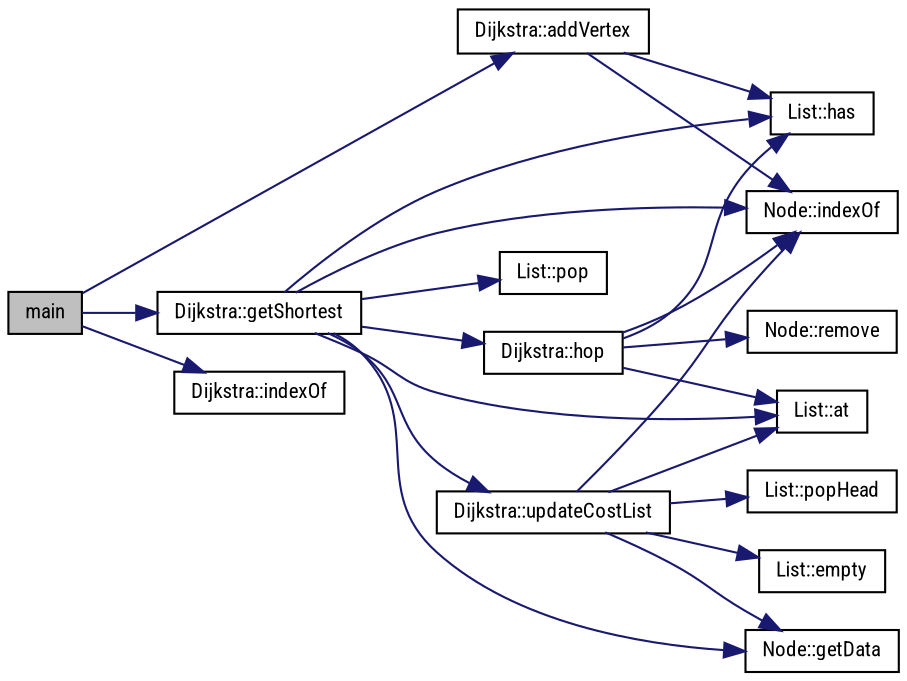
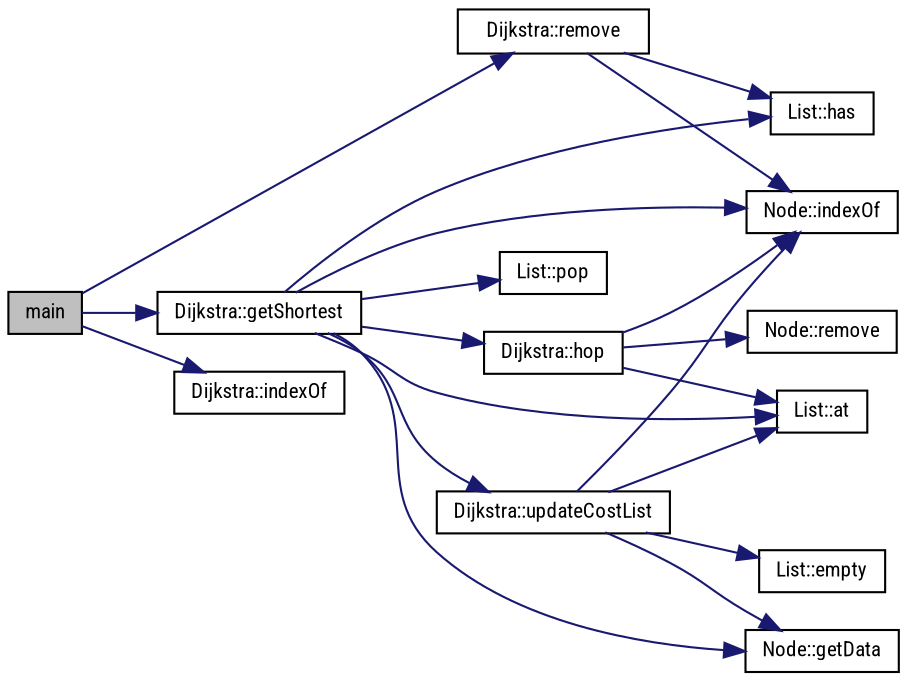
node "Dijkstra::addVertex": label "Dijkstra::addVertex" -> "Dijkstra::remove"
edge "Dijkstra::hop" -> "List::has": removed
node "List::popHead": removed
